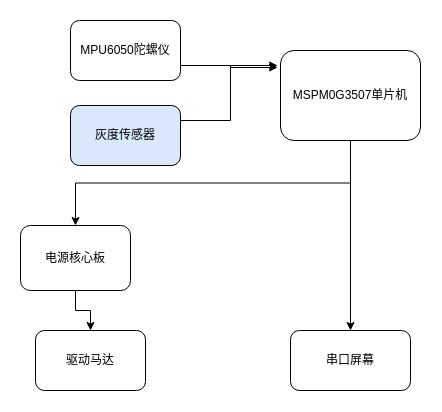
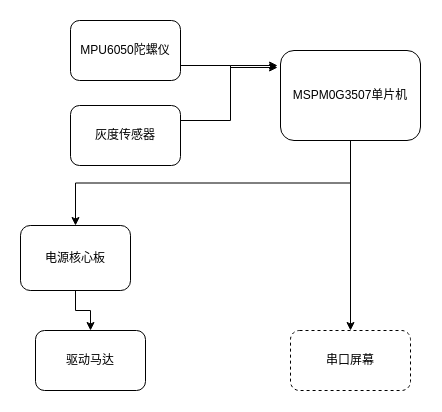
node "灰度传感器": fillcolor #dae8fc -> #ffffff
node "串口屏幕": style solid -> dashed
